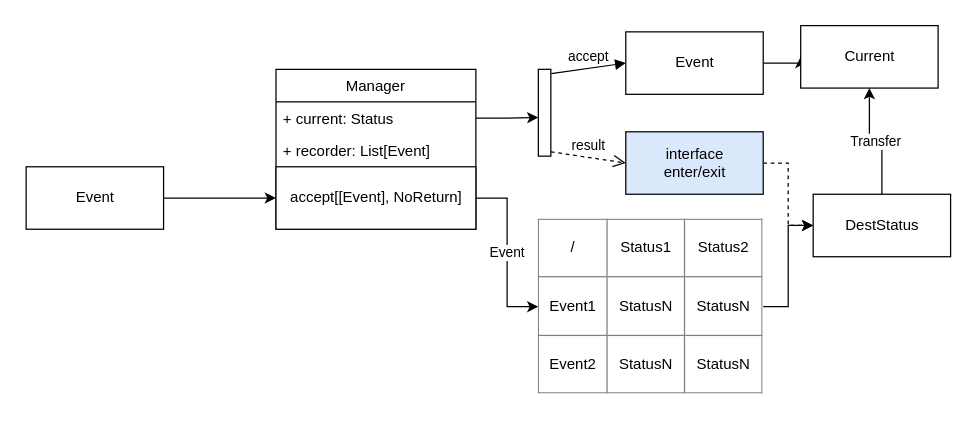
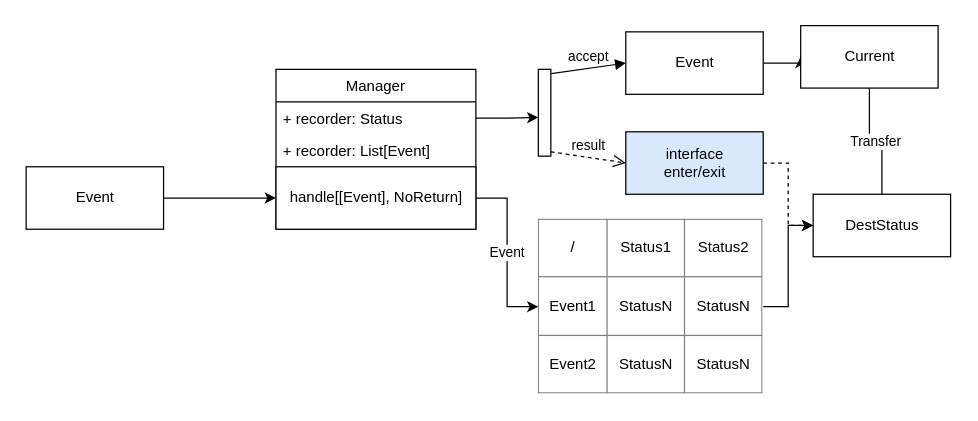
edge "DestStatus" -> "Current": arrowhead classic -> none
node "+ current: Status": label "+ current: Status" -> "+ recorder: Status"
node "accept[[Event], NoReturn]": label "accept[[Event], NoReturn]" -> "handle[[Event], NoReturn]"
